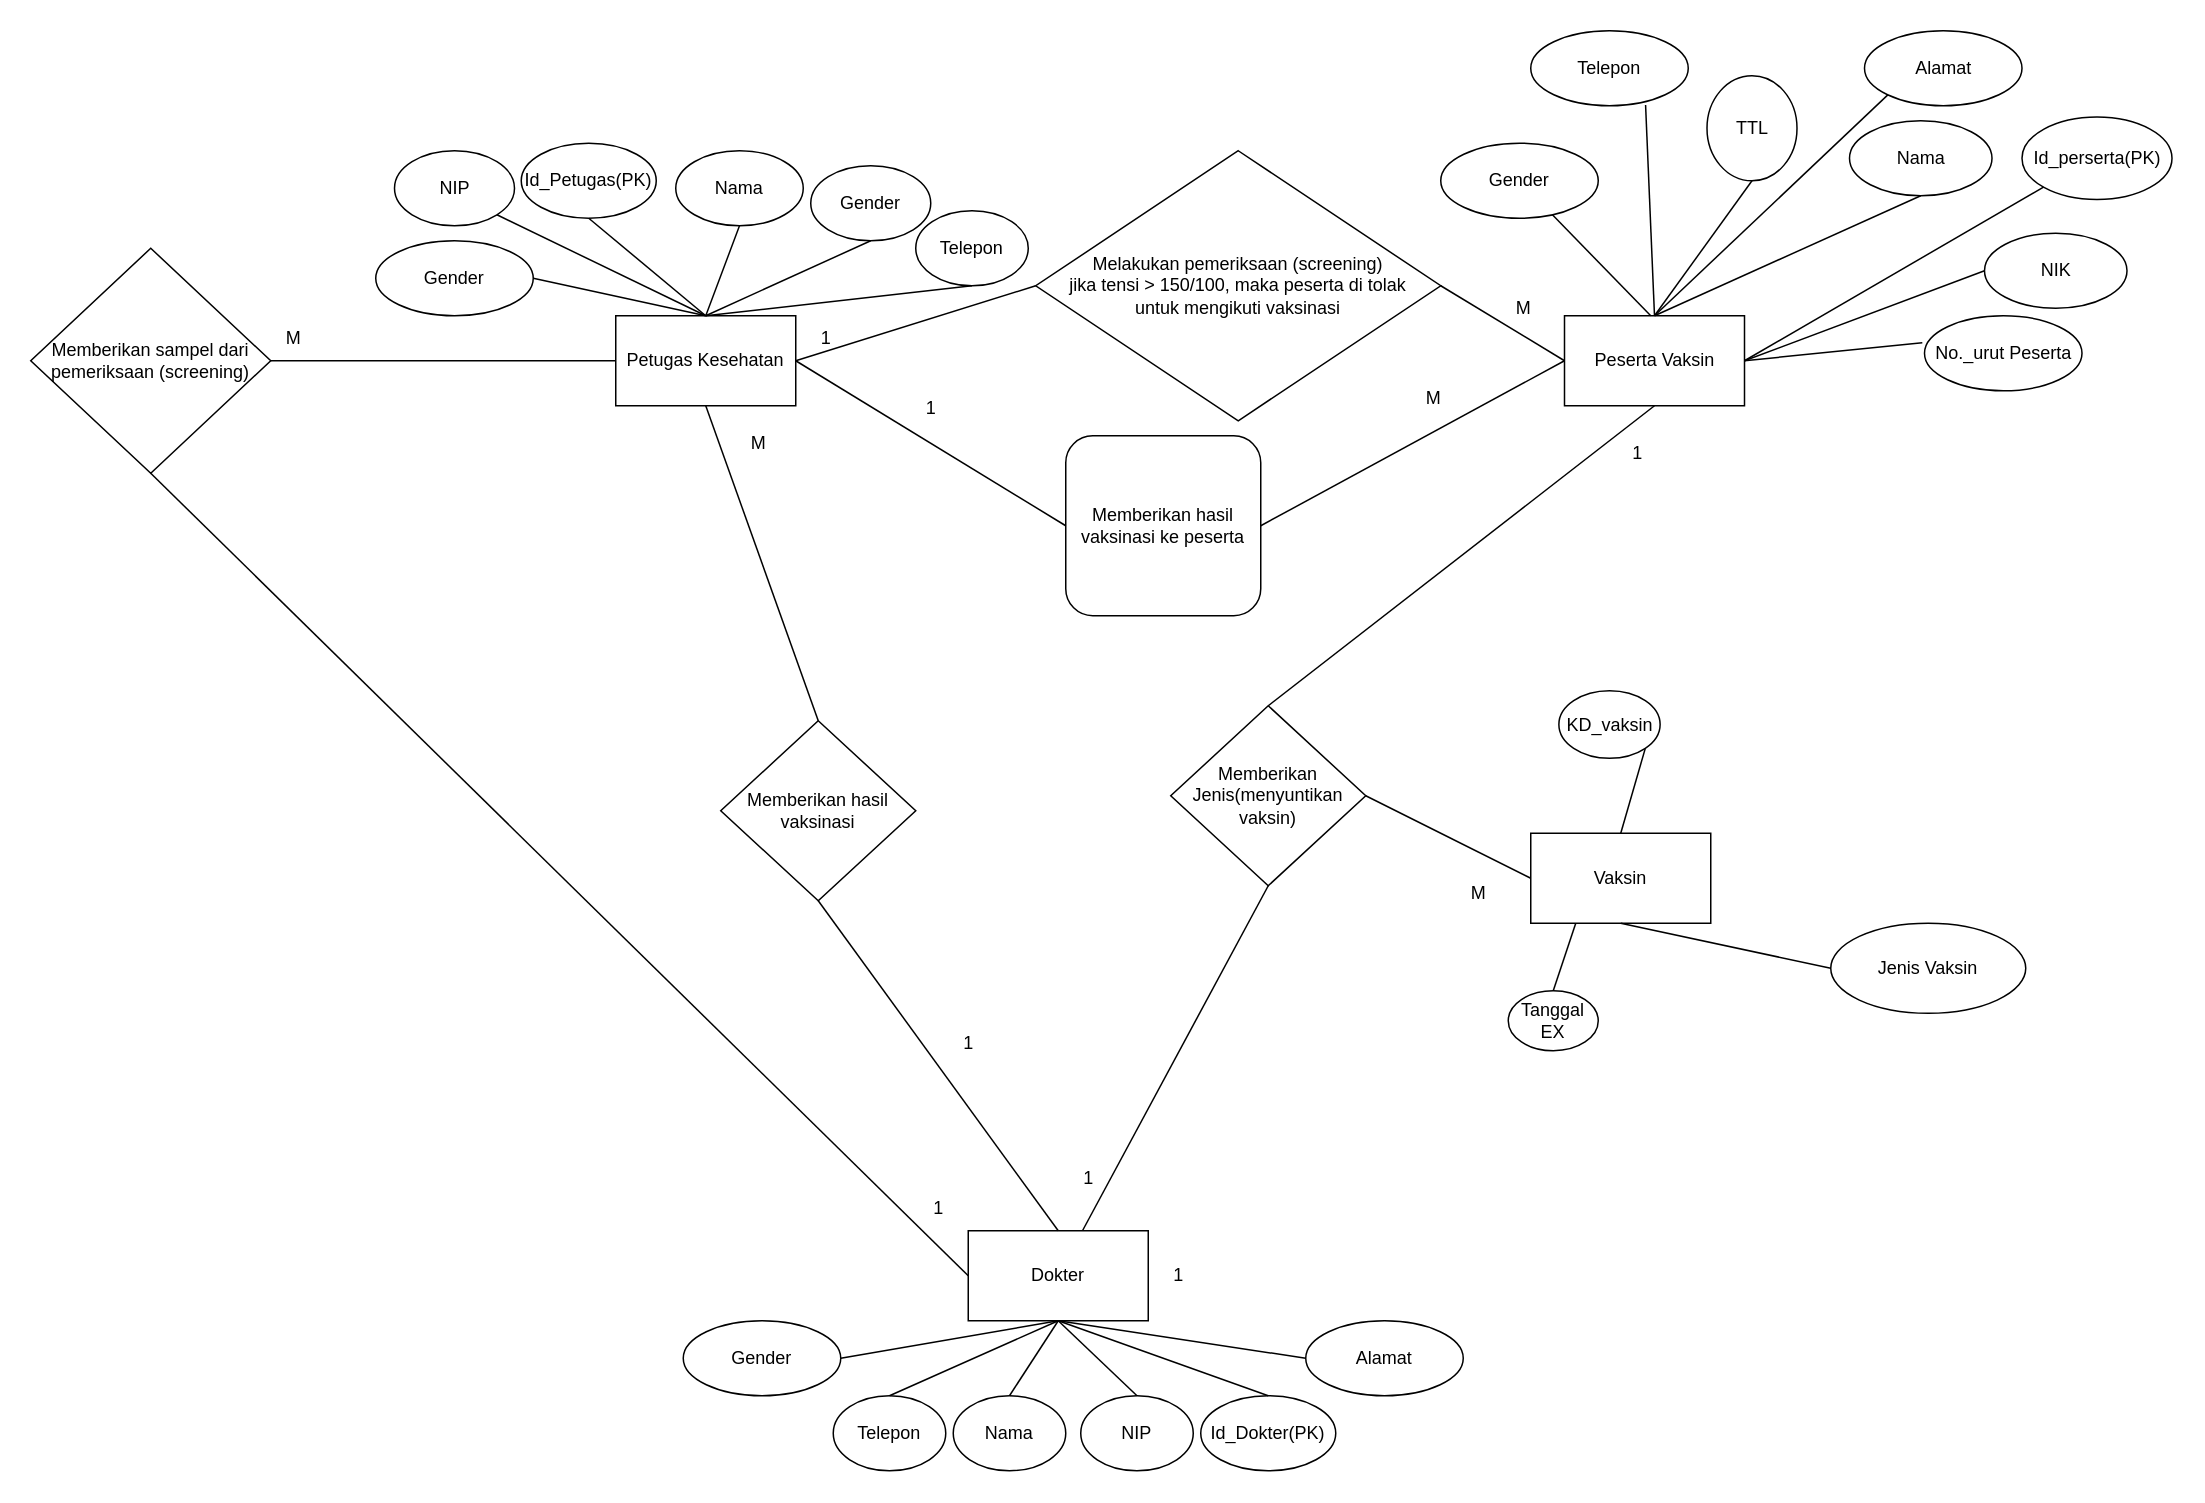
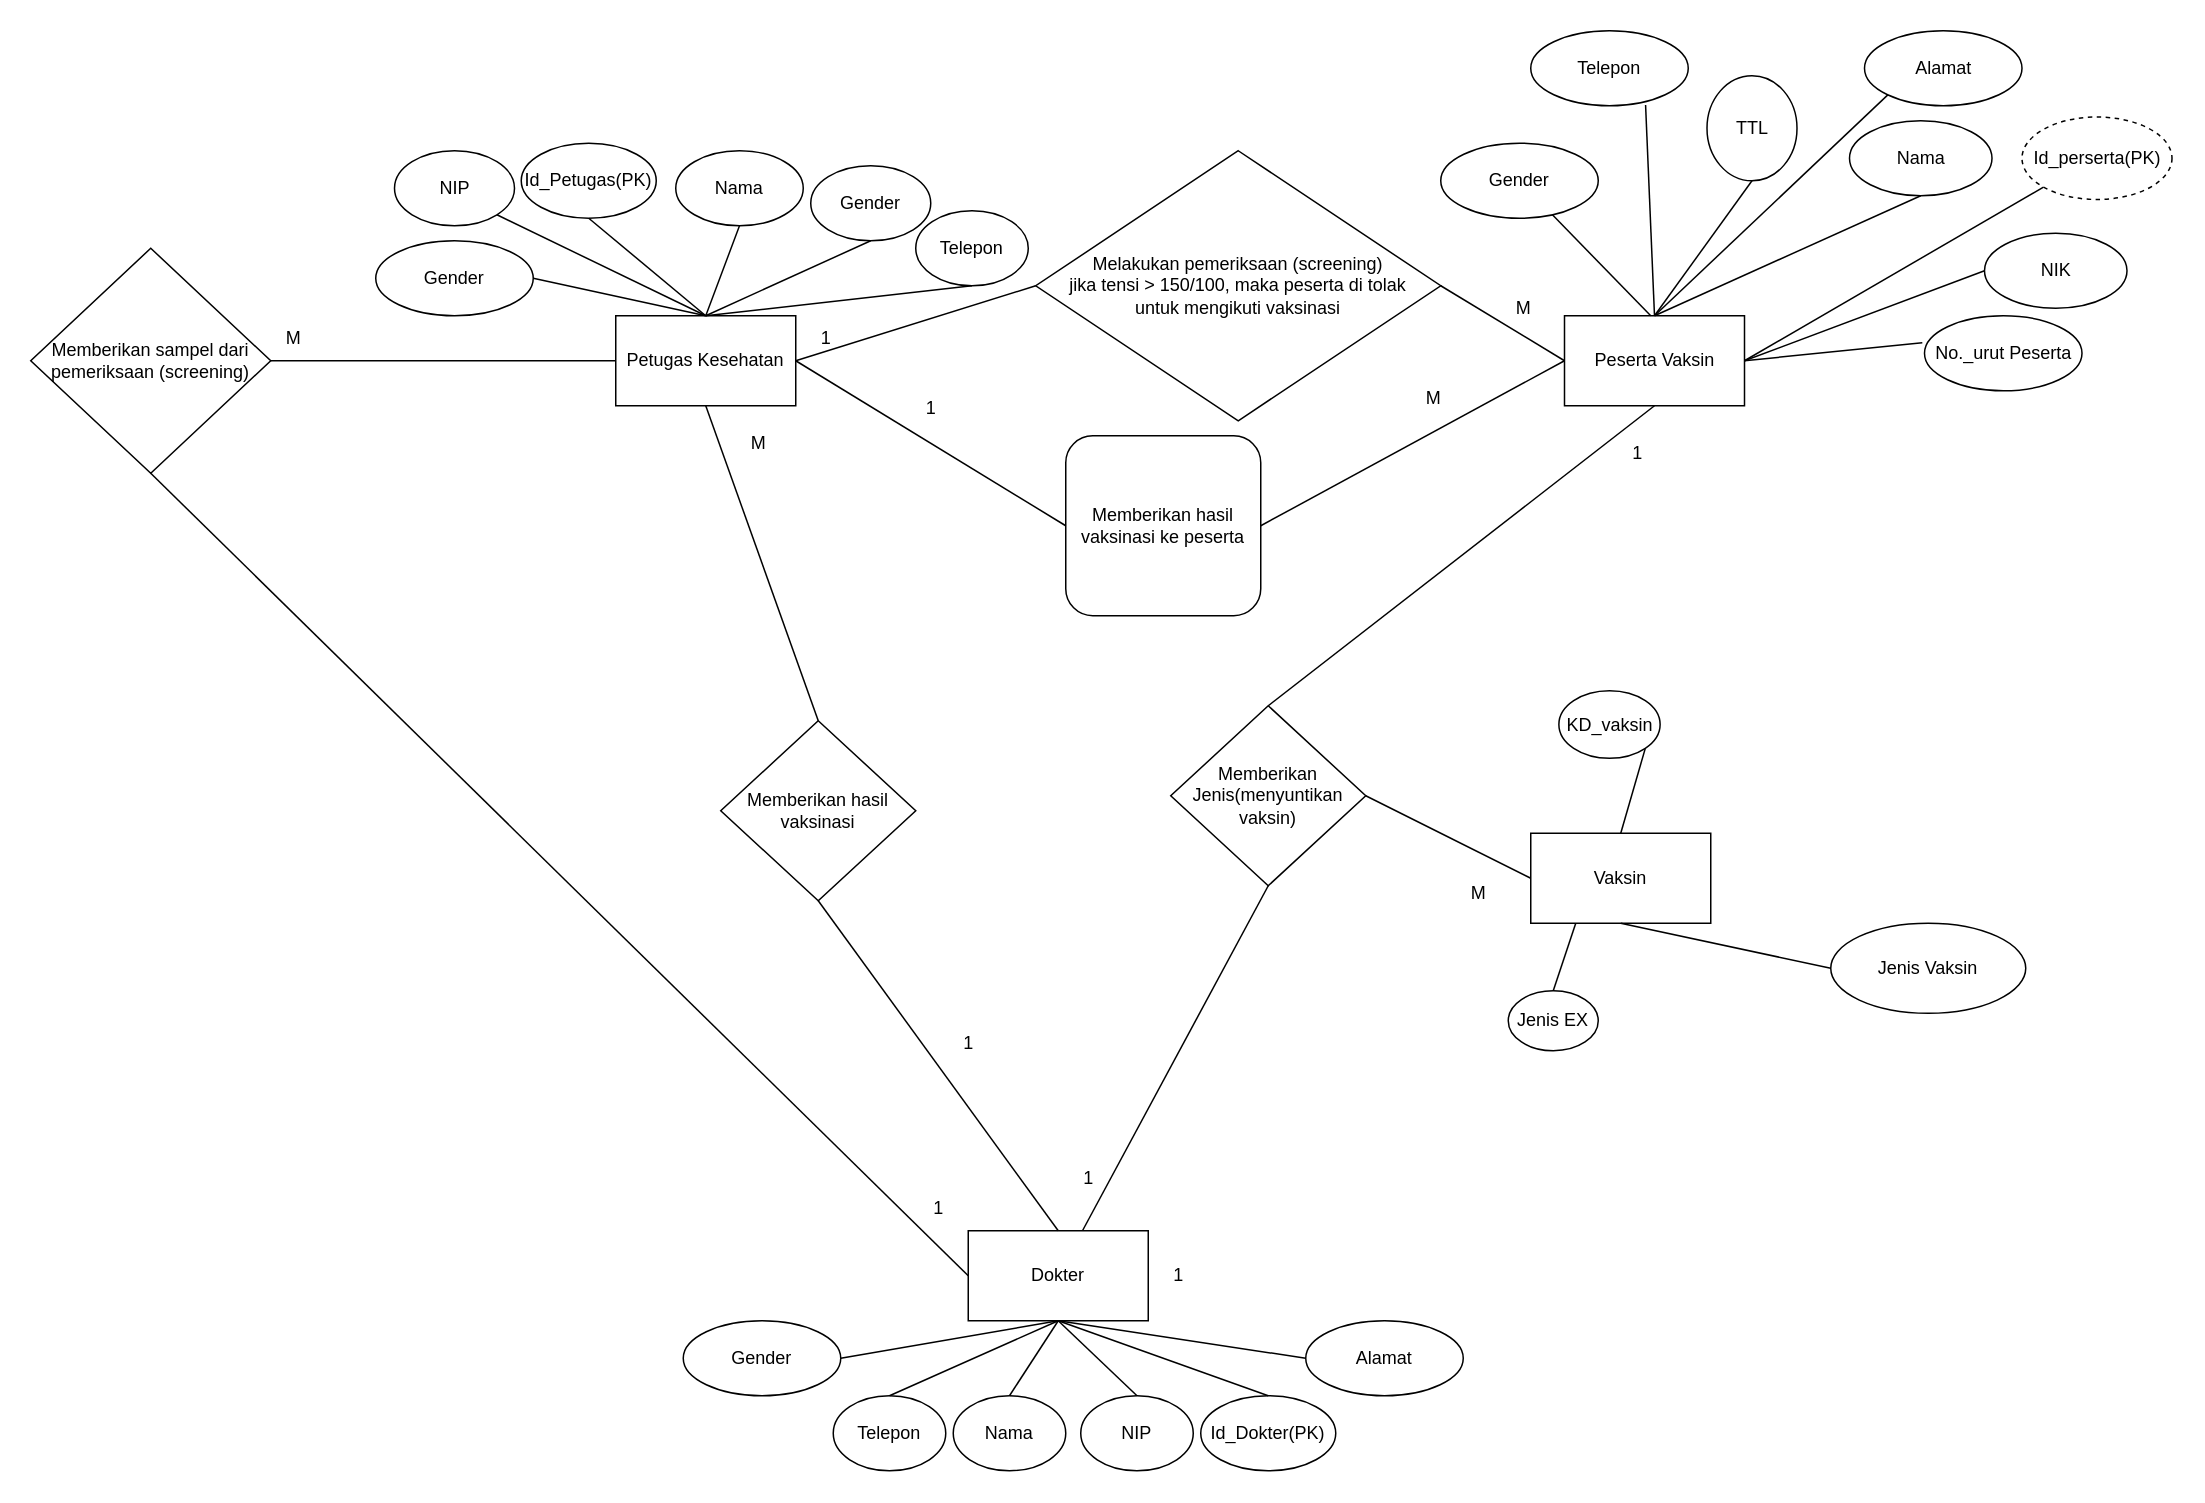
node "Id_perserta(PK)": style solid -> dashed
node "Tanggal EX": label "Tanggal EX" -> "Jenis EX"
